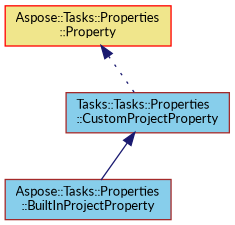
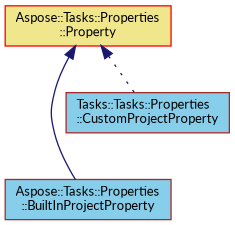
edge "Aspose::Tasks::Properties ::BuiltInProjectProperty" -> "Tasks::Tasks::Properties ::CustomProjectProperty": now "Aspose::Tasks::Properties ::BuiltInProjectProperty" -> "Aspose::Tasks::Properties ::Property"
